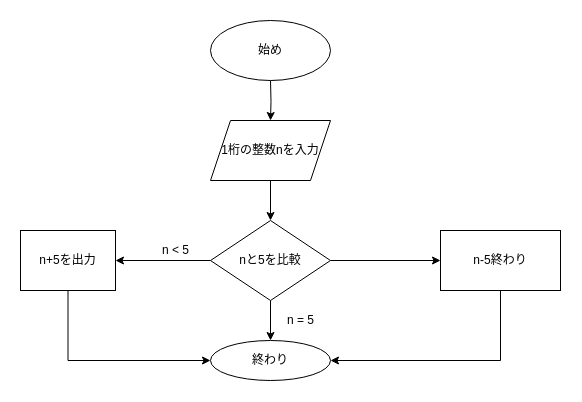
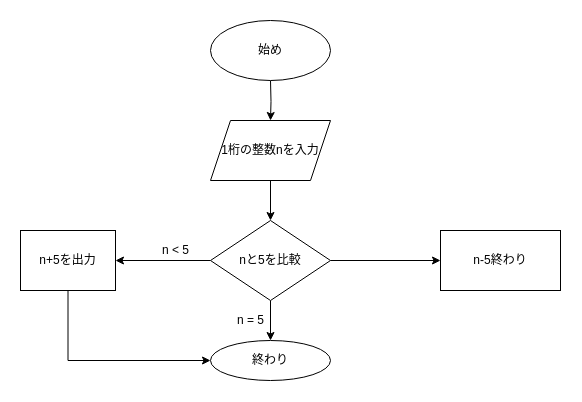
node "n = 5": moved (301, 321) -> (251, 321)
edge "n-5終わり" -> "終わり": removed
